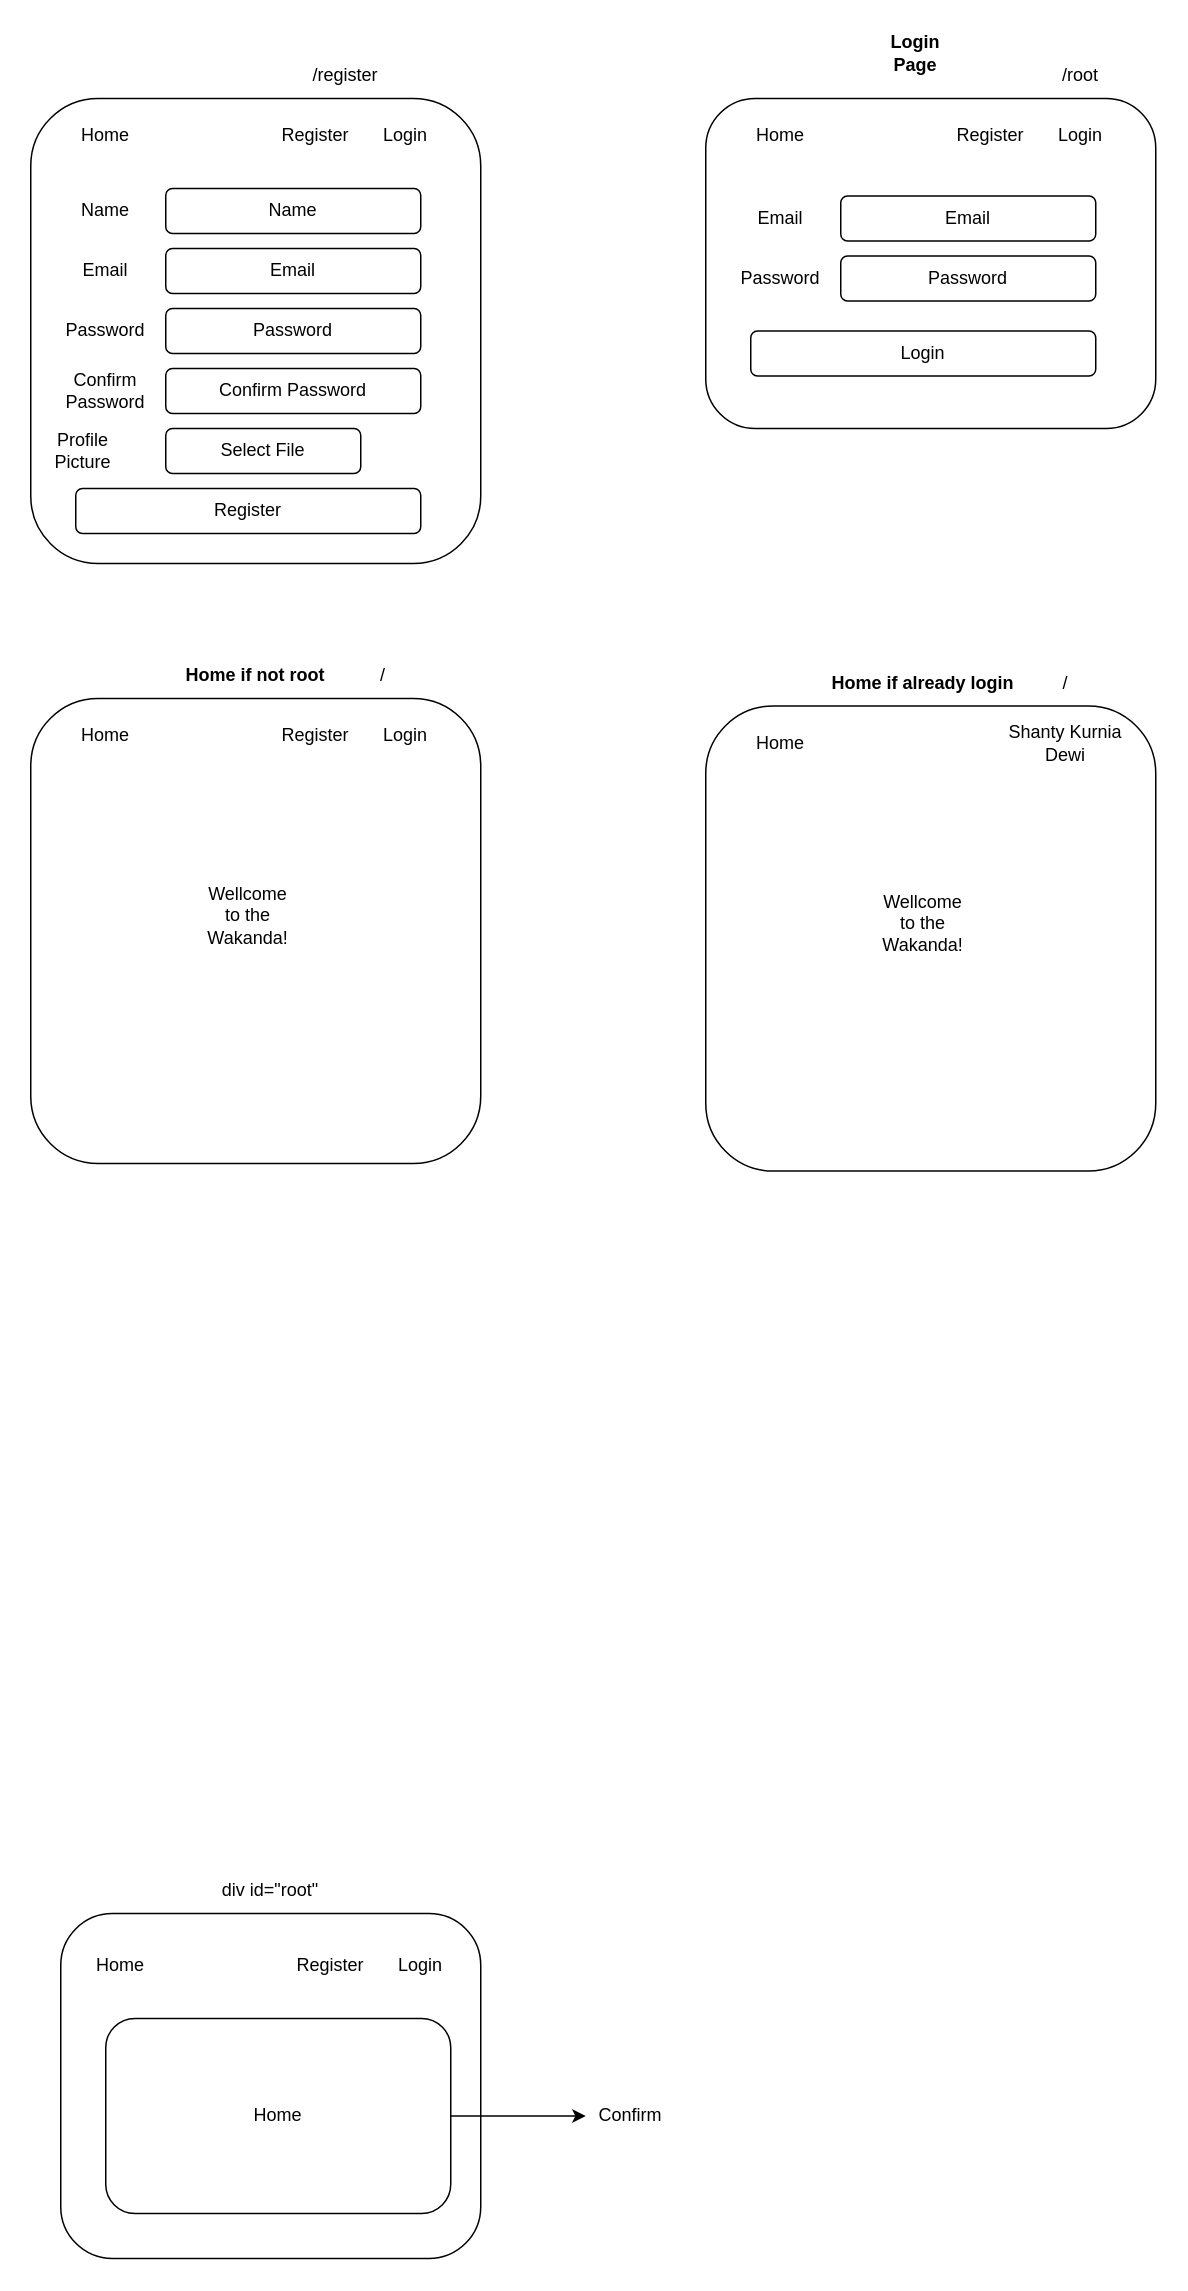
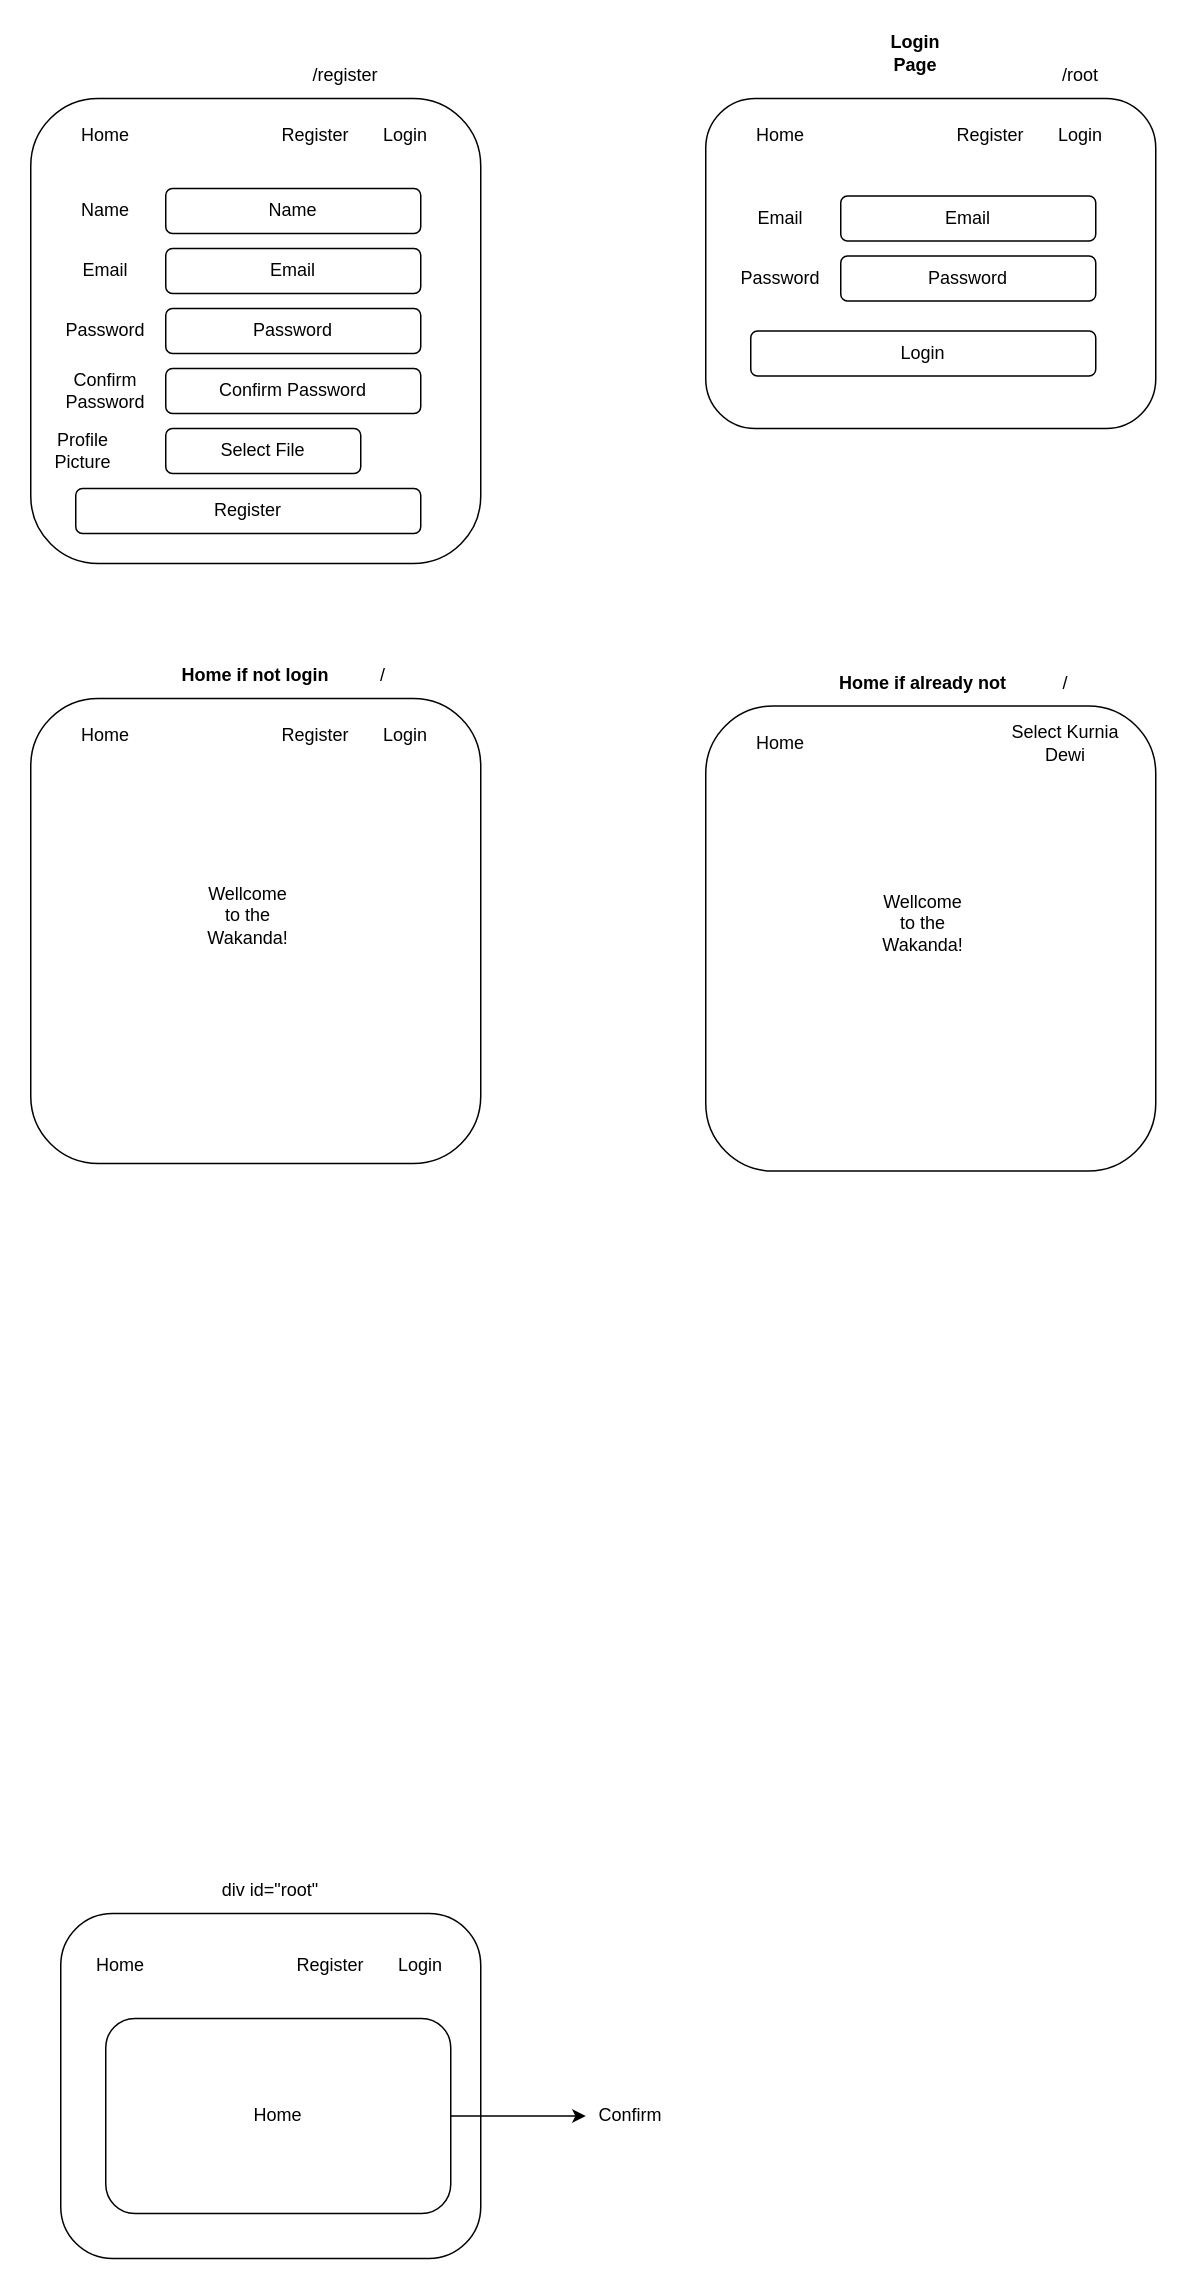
node "Home if not root": label "Home if not root" -> "Home if not login"
node "Home if already login": label "Home if already login" -> "Home if already not"
node "Shanty Kurnia Dewi": label "Shanty Kurnia Dewi" -> "Select Kurnia Dewi"
